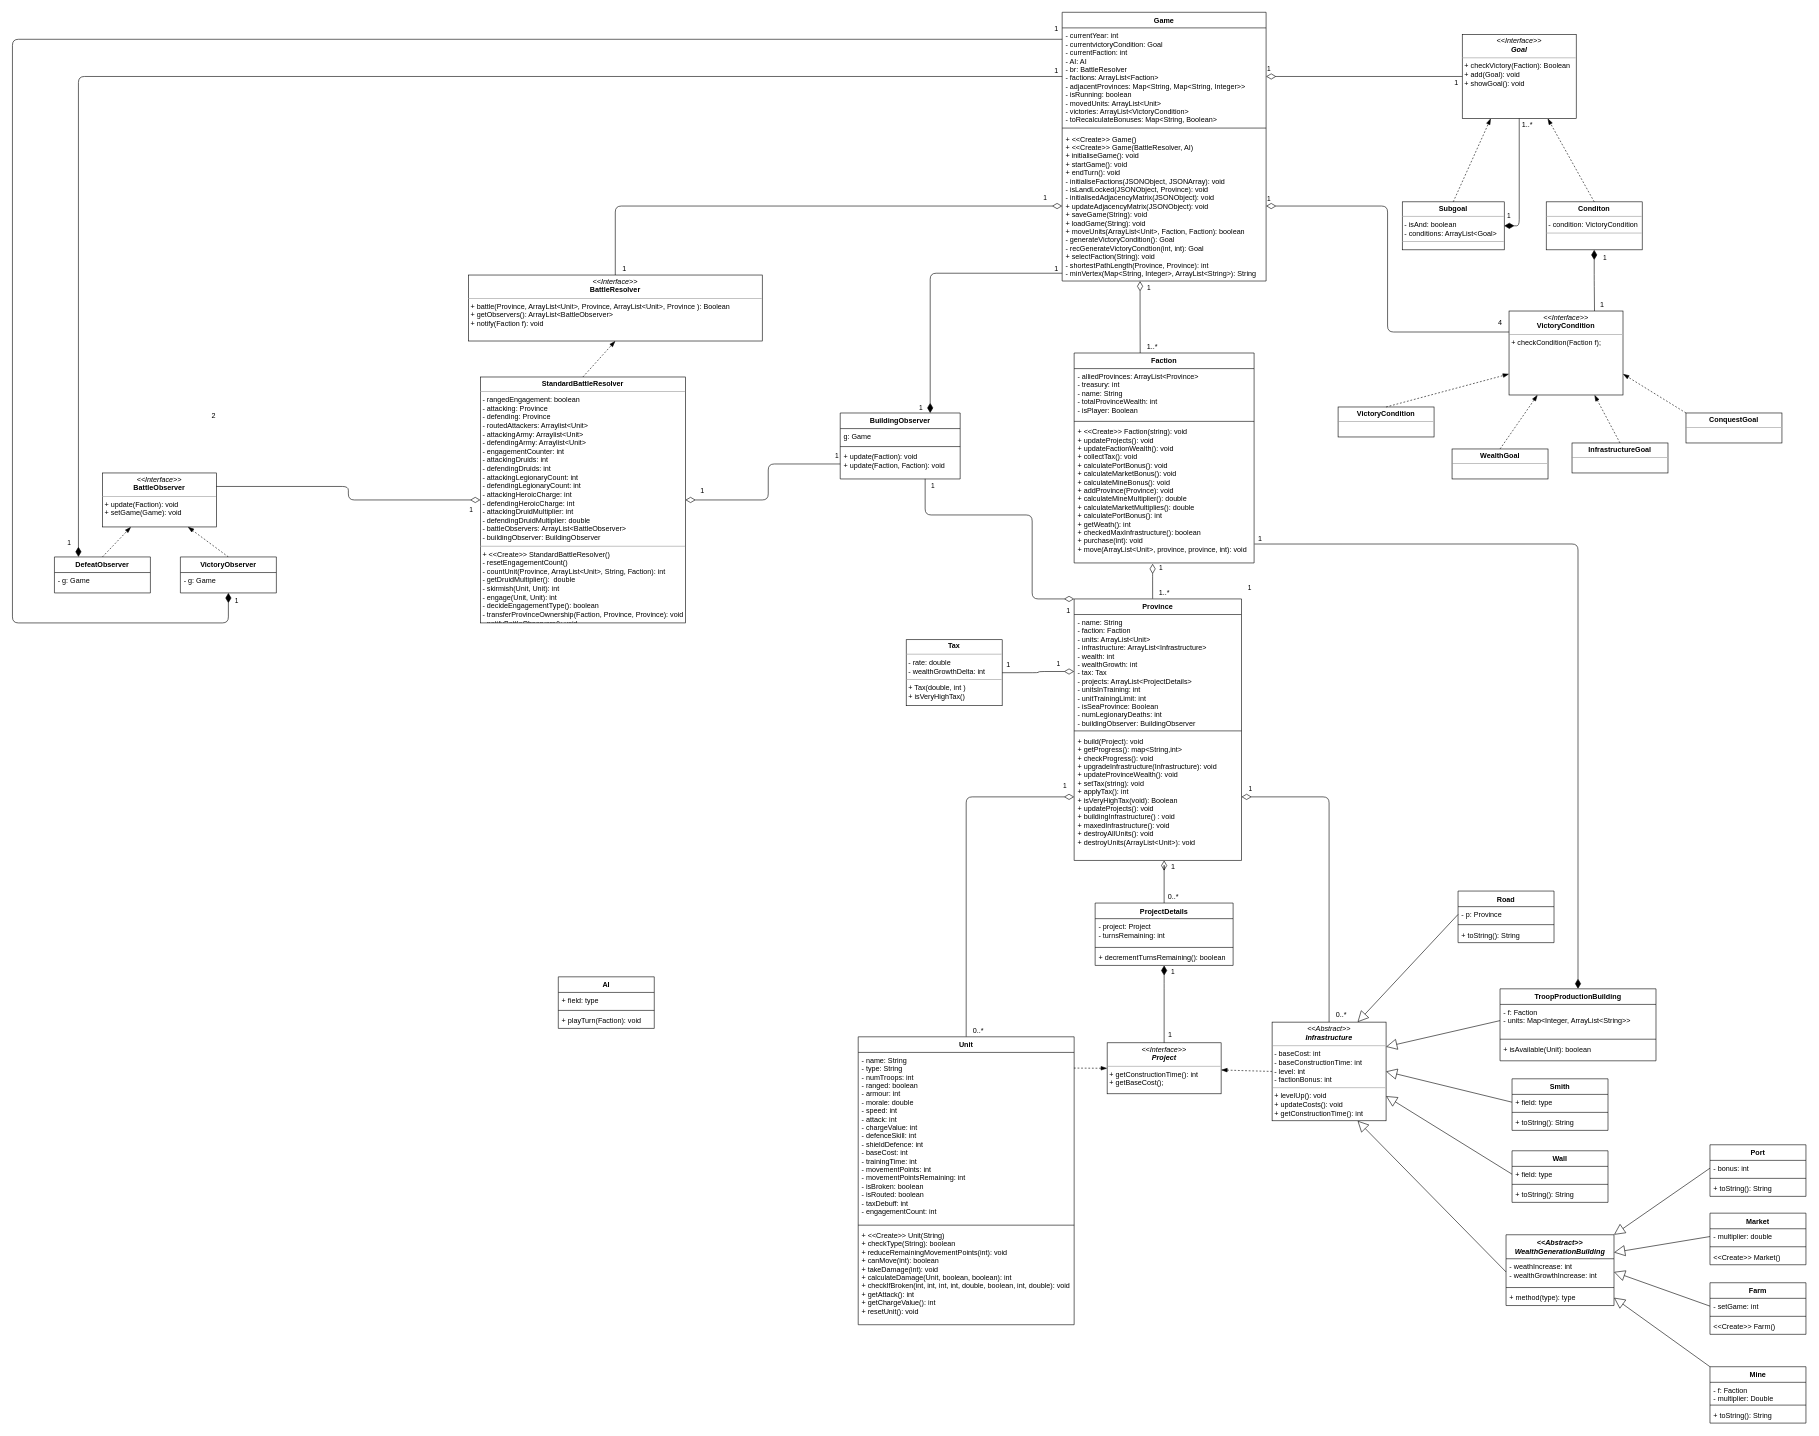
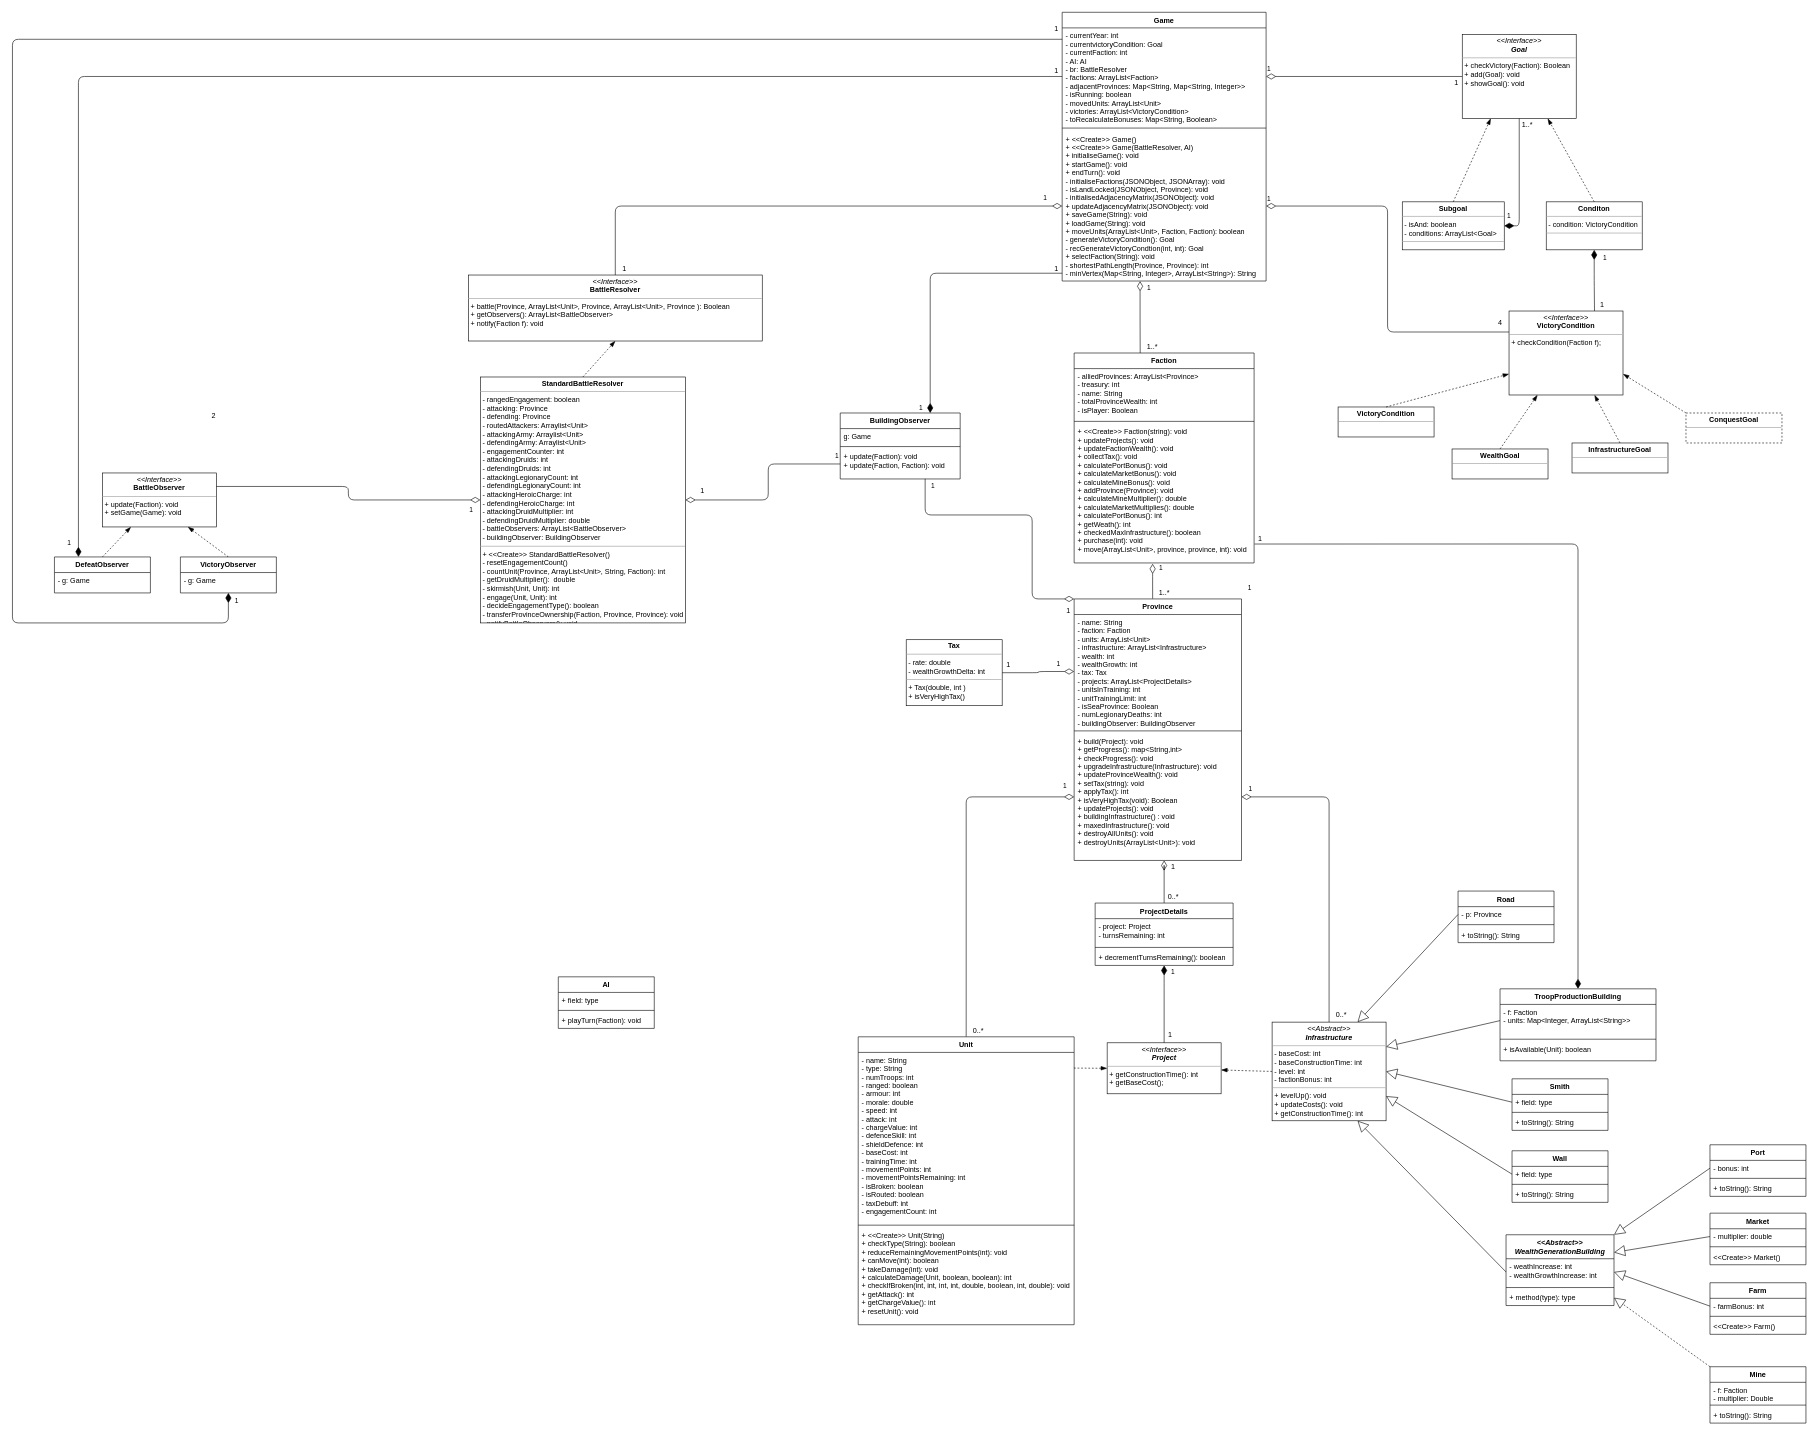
node "ConquestGoal": style solid -> dashed
node "- setGame: int": label "- setGame: int" -> "- farmBonus: int"
edge "Mine" -> "+ method(type): type": style solid -> dashed
